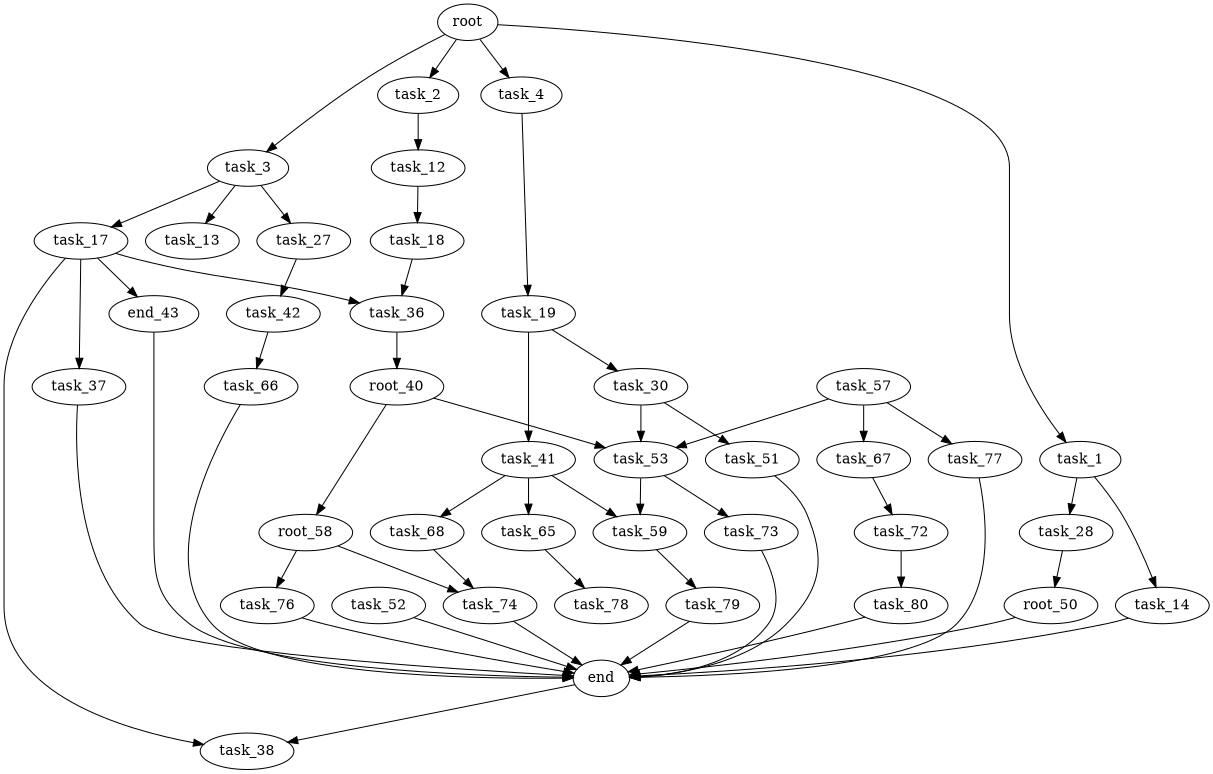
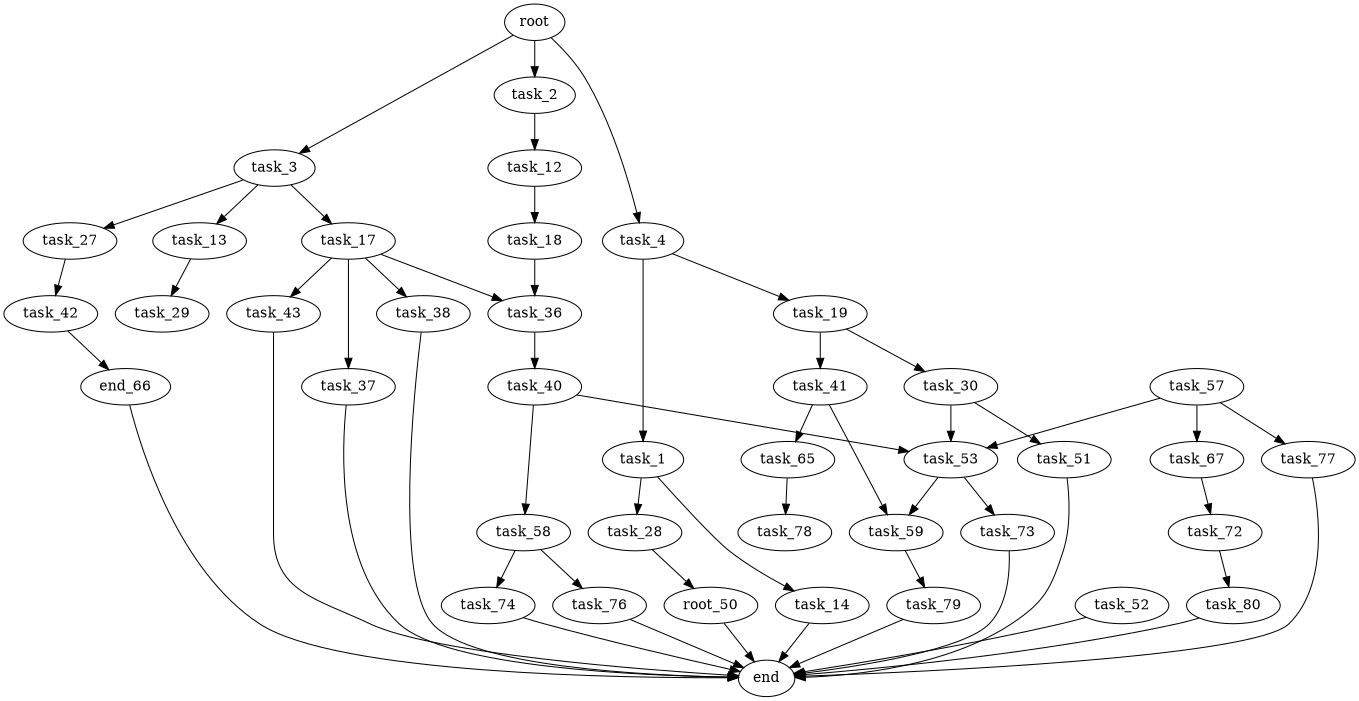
edge "root" -> "task_1": now "task_4" -> "task_1"
node "end_43": label "end_43" -> "task_43"
node "task_29": added
node "task_66": label "task_66" -> "end_66"
node "root_40": label "root_40" -> "task_40"
node "root_58": label "root_58" -> "task_58"
node "task_68": removed
edge "end" -> "task_38": reversed
